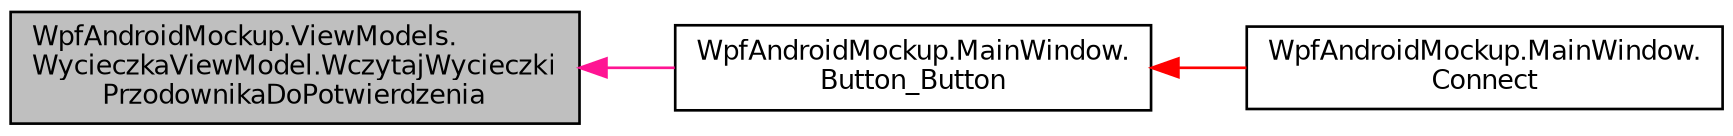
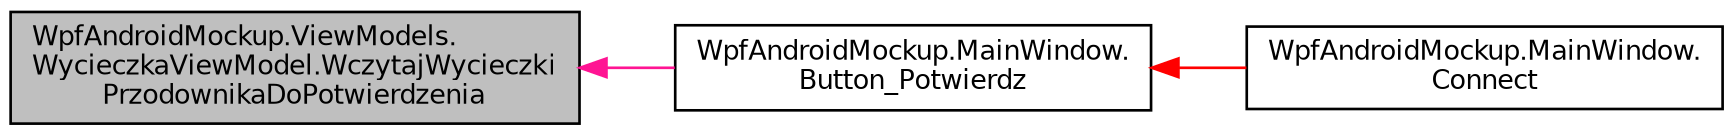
node "WpfAndroidMockup.MainWindow. Button_Button": label "WpfAndroidMockup.MainWindow. Button_Button" -> "WpfAndroidMockup.MainWindow. Button_Potwierdz"
